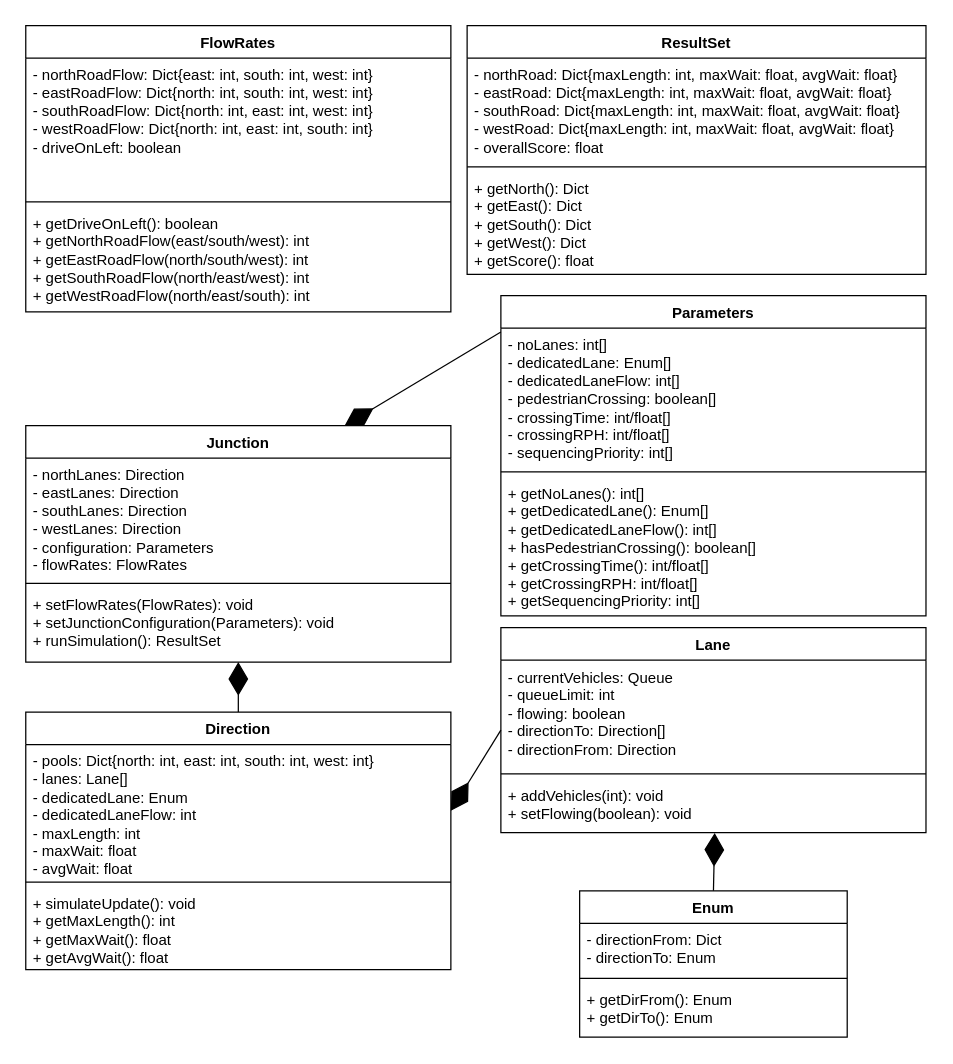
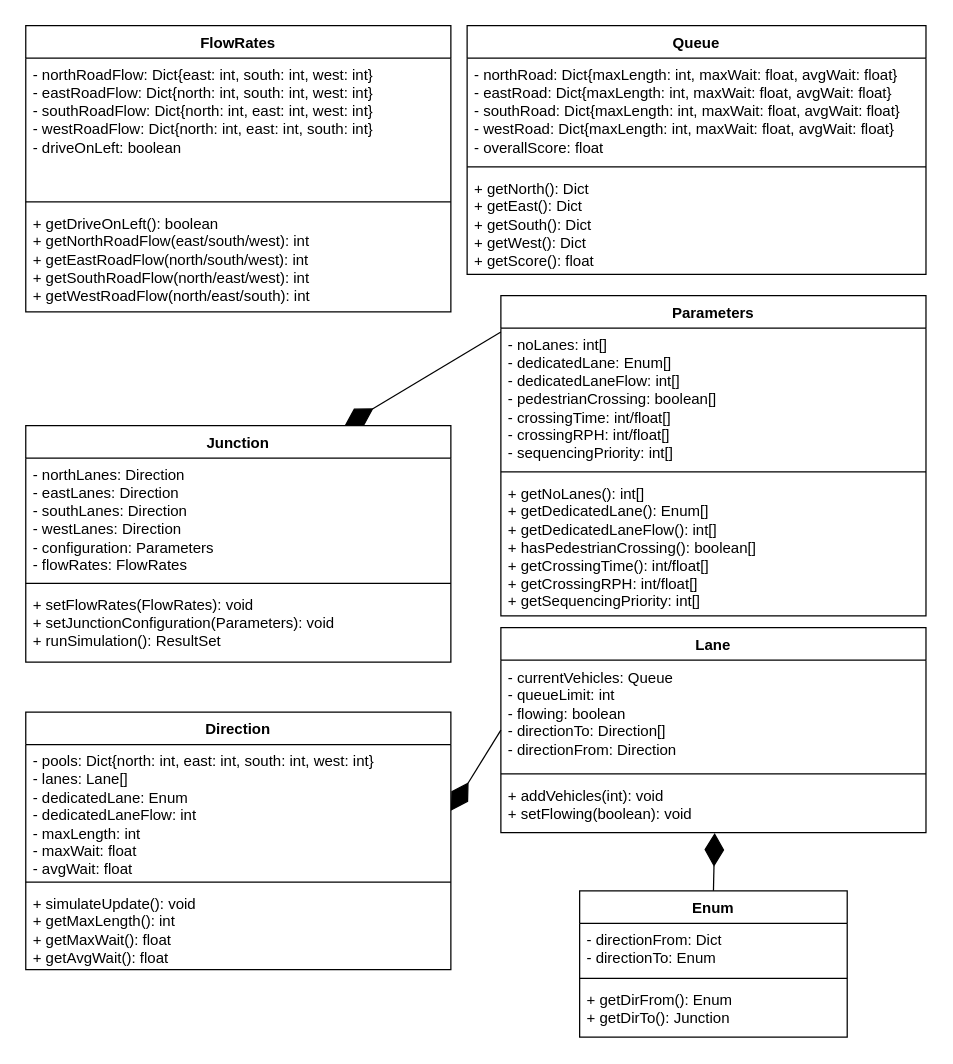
node "ResultSet": label "ResultSet" -> "Queue"
edge "Direction" -> "Junction": removed
node "+ getDirFrom(): Enum + getDirTo(): Enum": label "+ getDirFrom(): Enum + getDirTo(): Enum" -> "+ getDirFrom(): Enum + getDirTo(): Junction"
